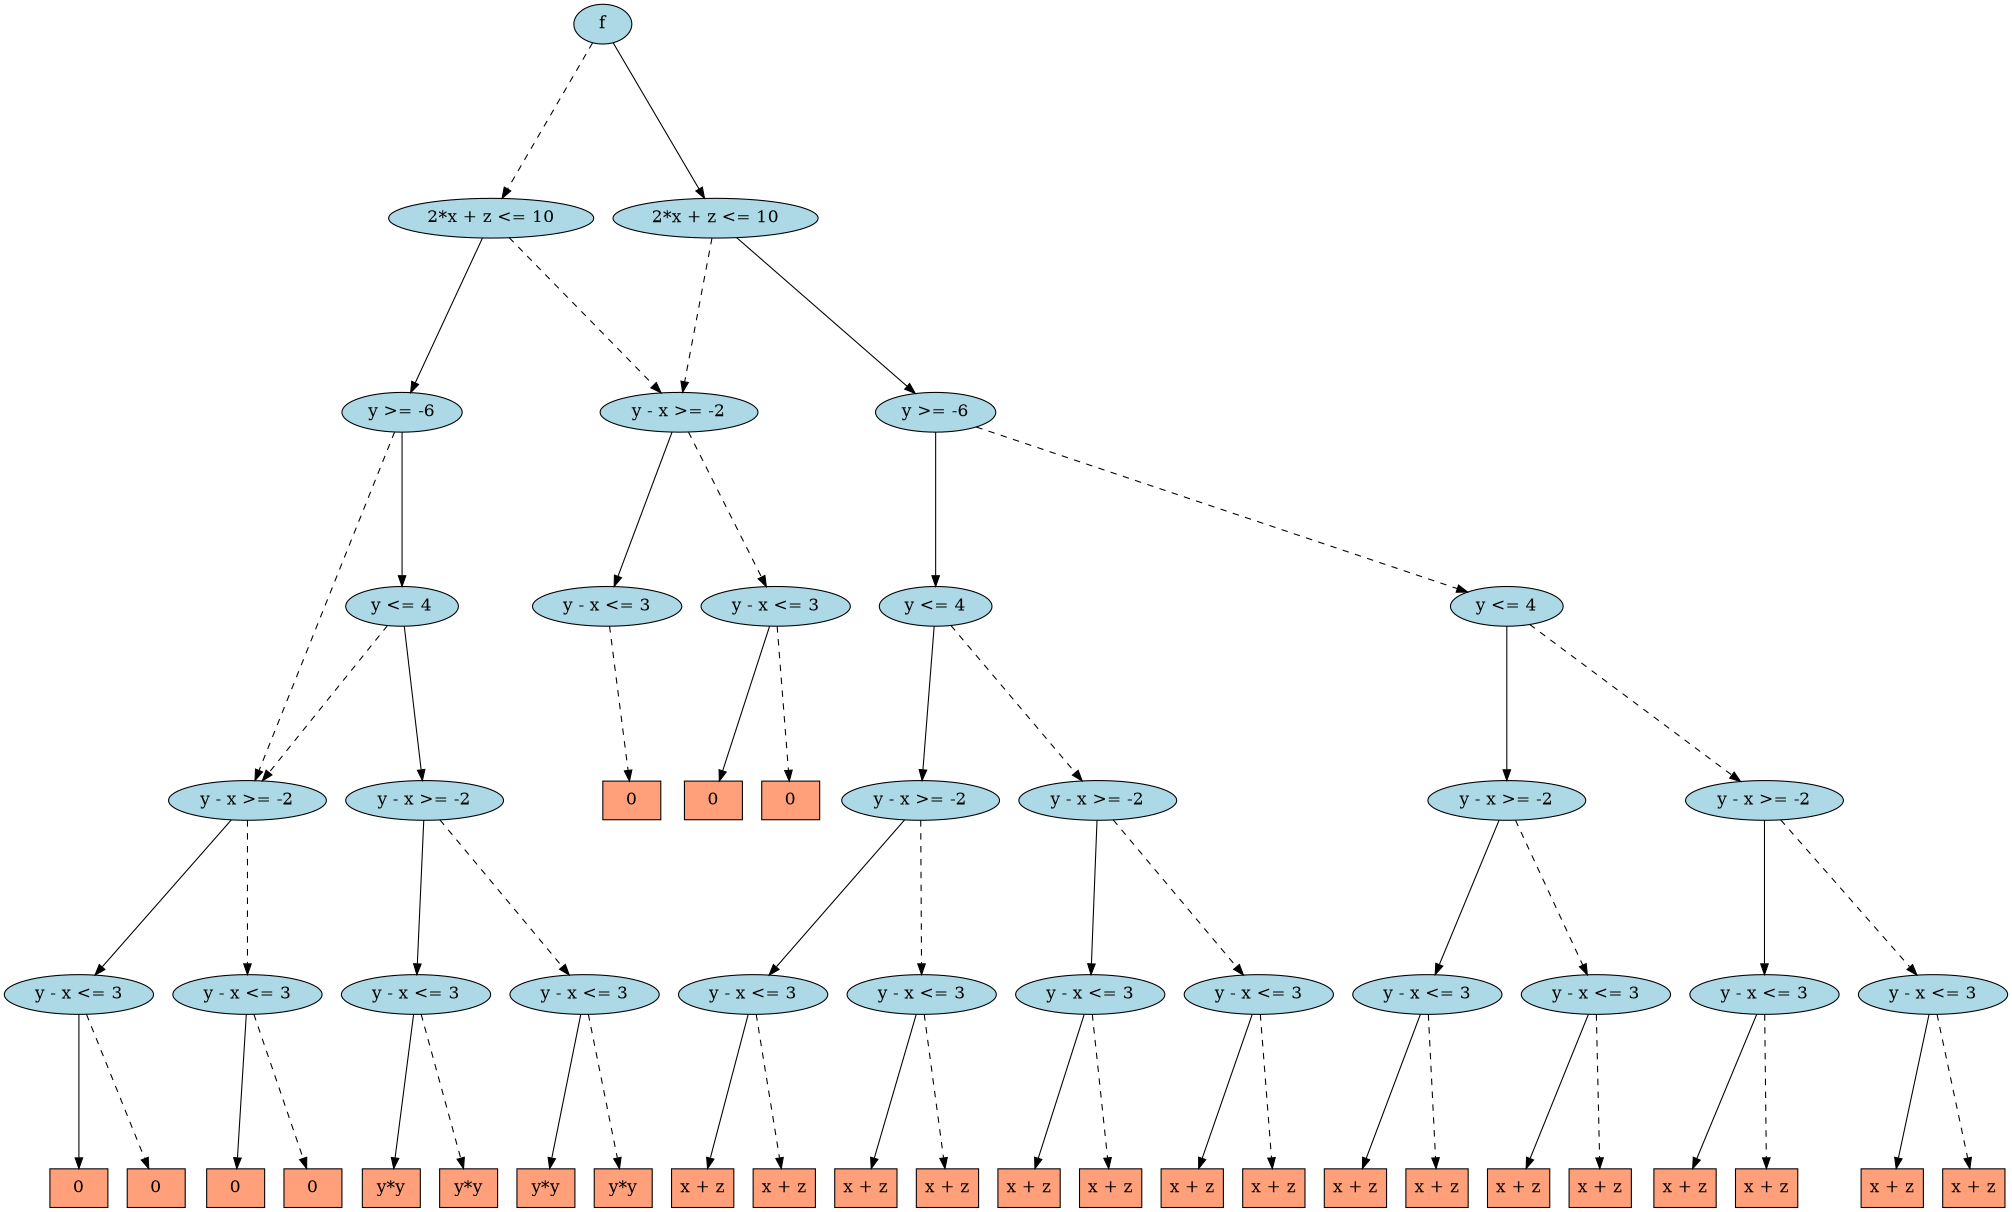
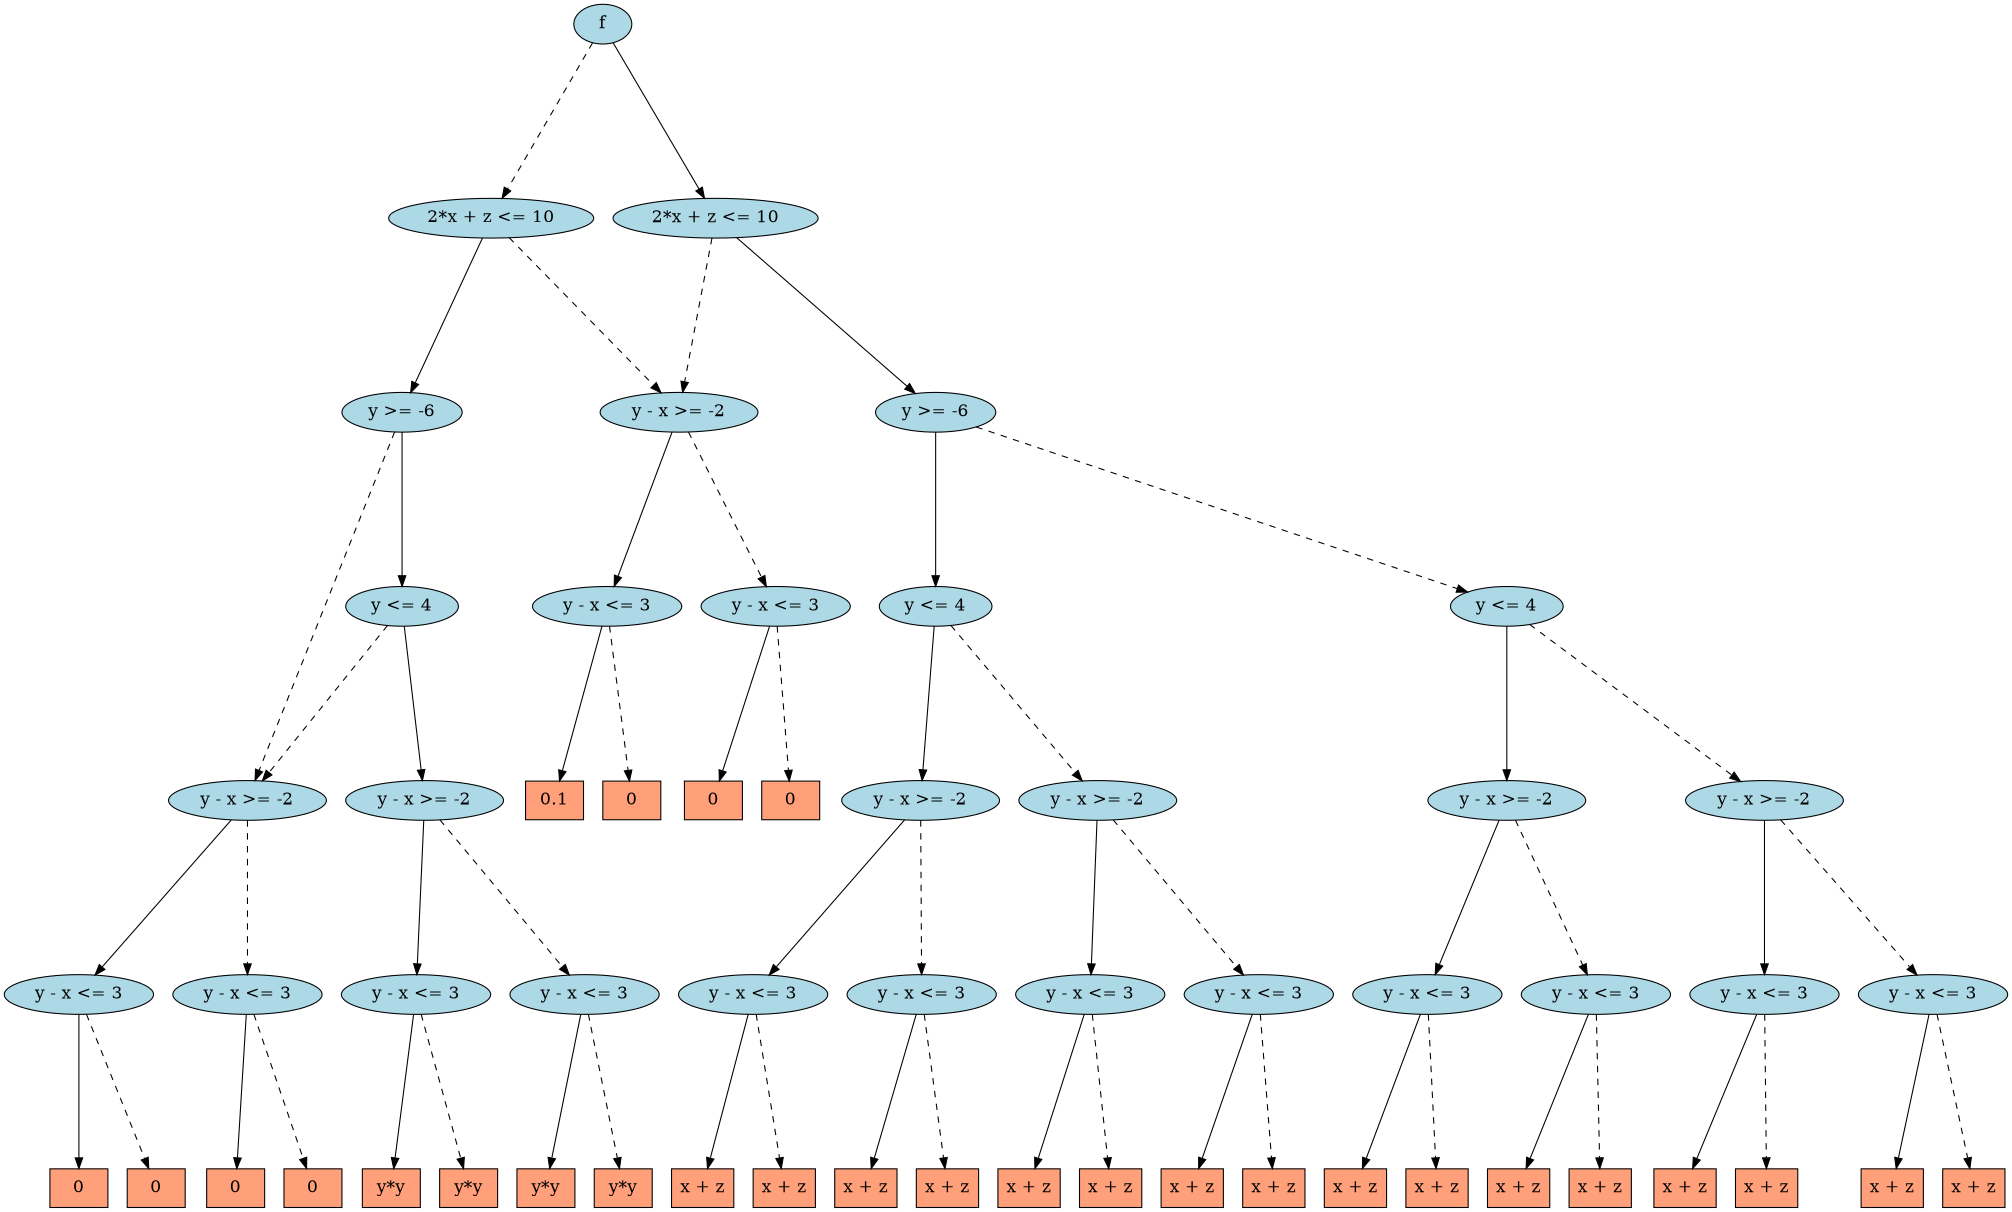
node "0.1": added
